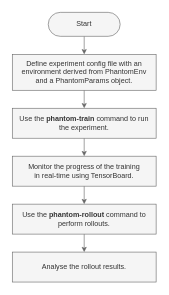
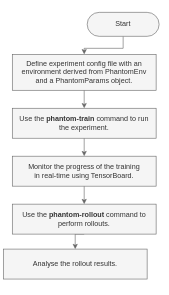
node "Start": moved (84, 24) -> (123, 24)
node "Analyse the rollout results.": moved (84, 267) -> (75, 264)
